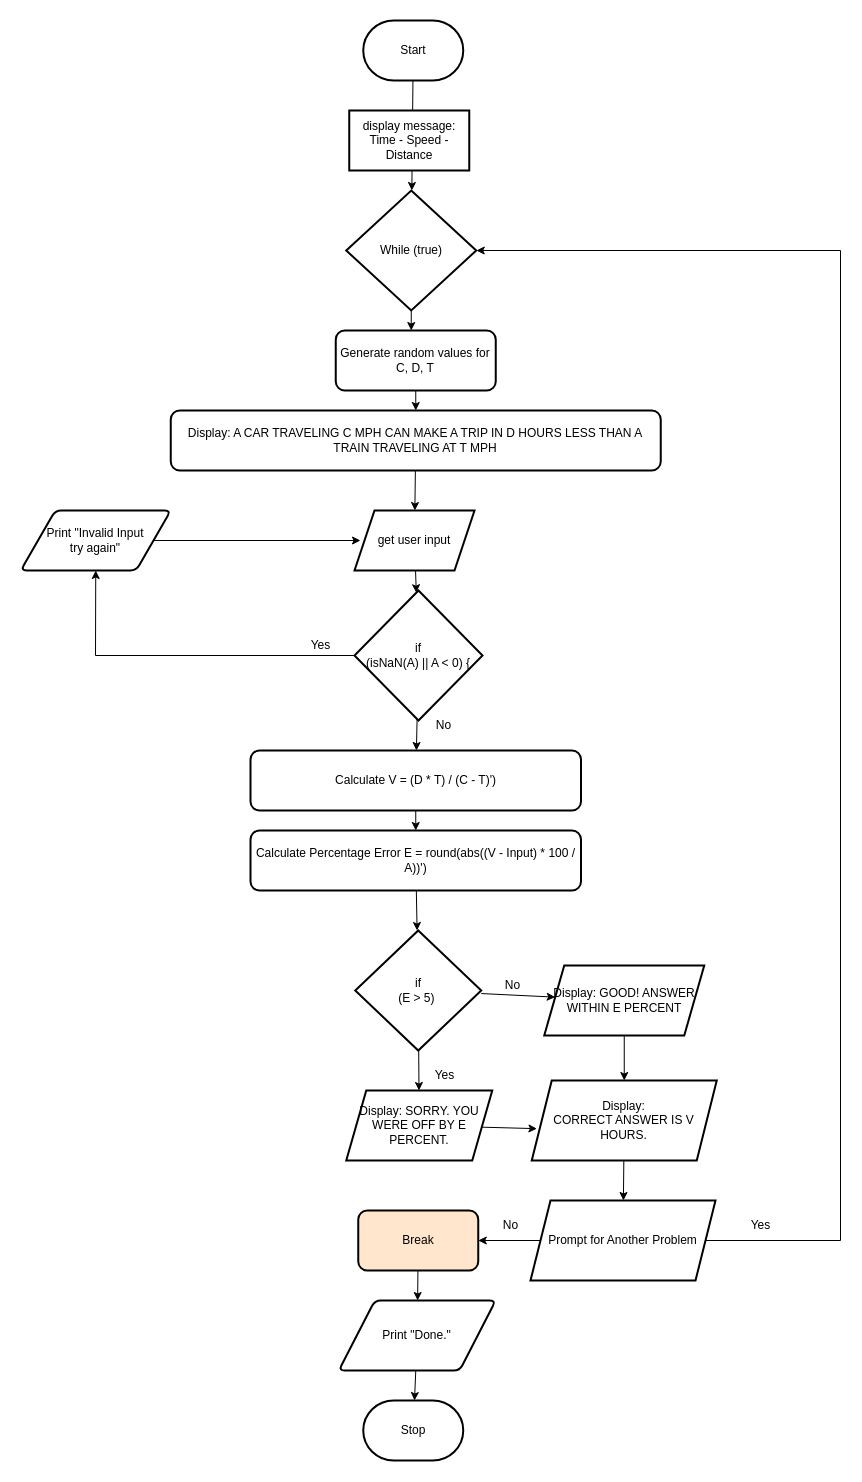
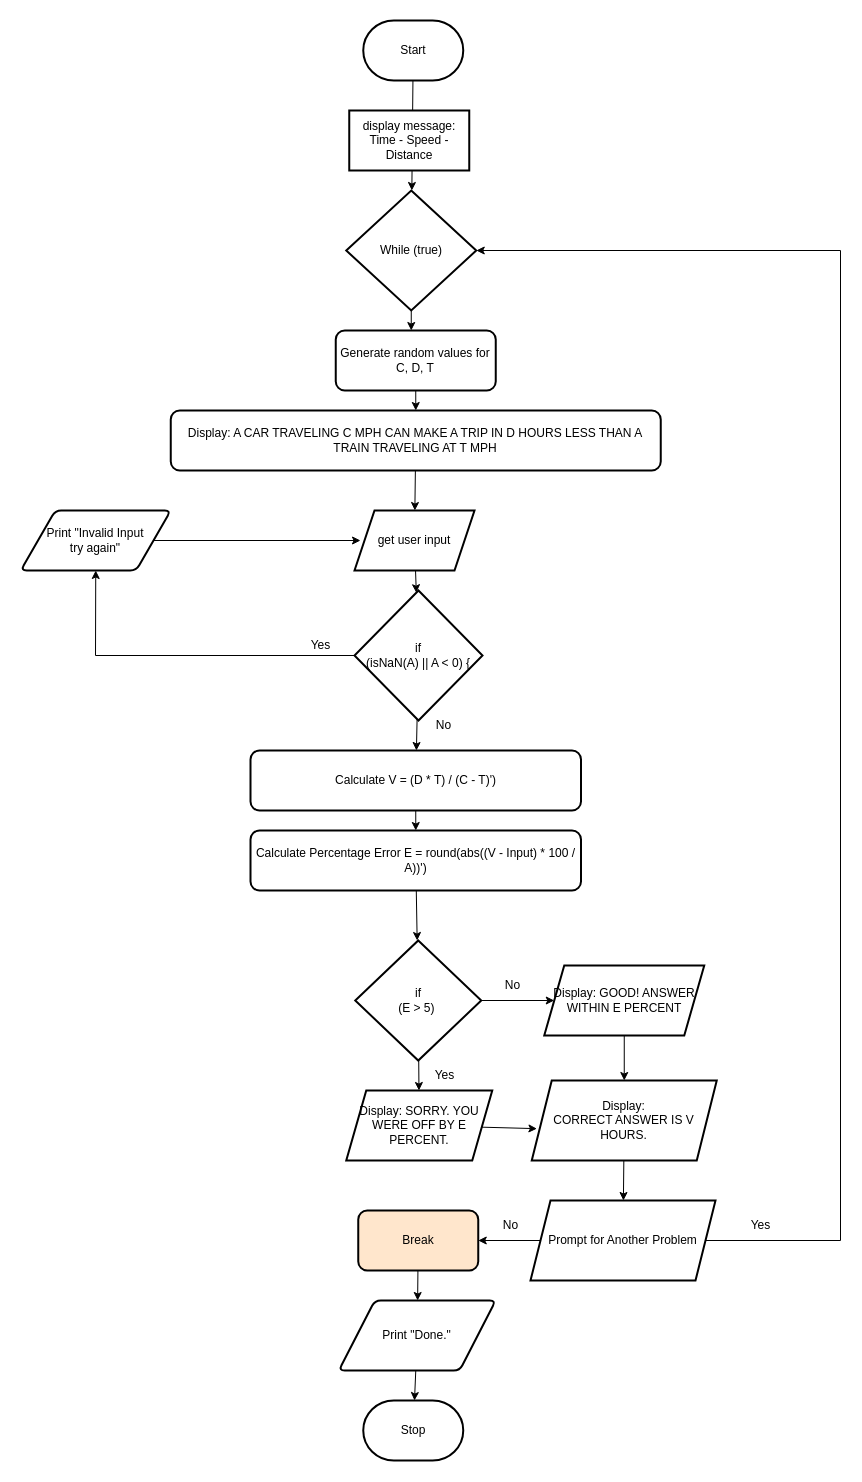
node "if (E > 5)": moved (418, 991) -> (418, 1001)
